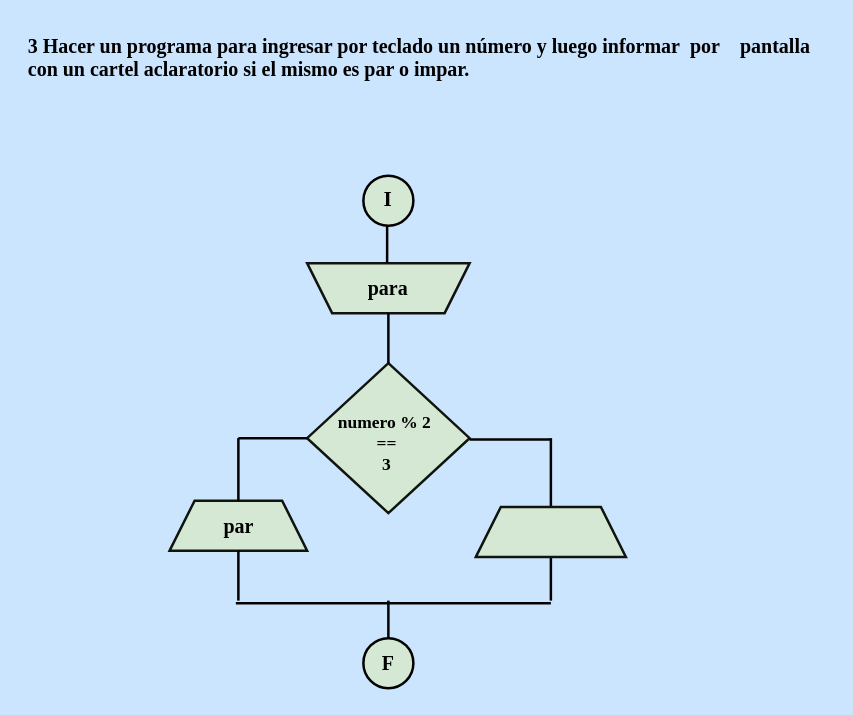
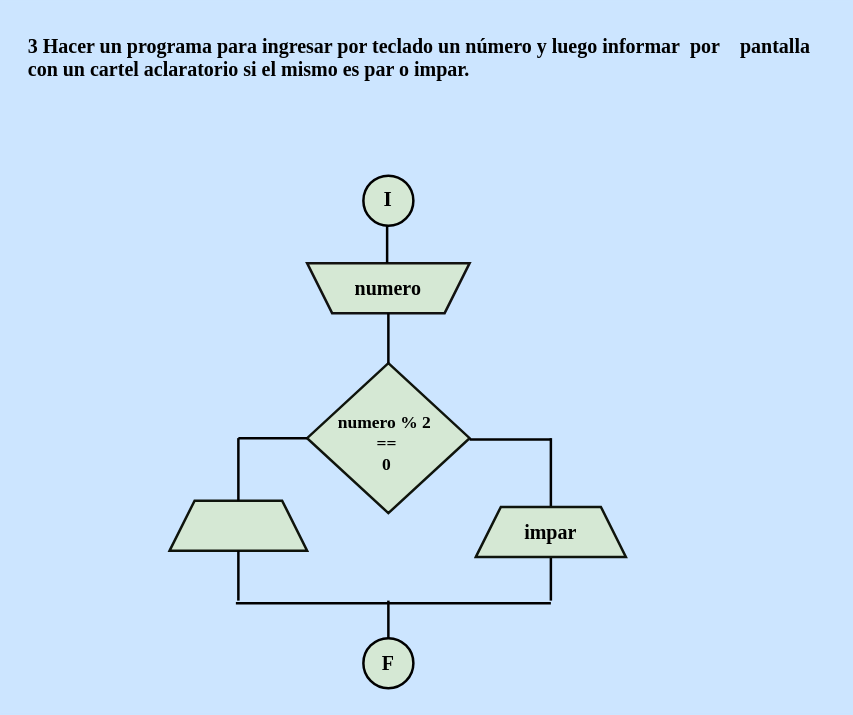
node "para": label "para" -> "numero"
node "numero % 2 == 3": label "numero % 2 == 3" -> "numero % 2 == 0"
node "par": removed
node "impar": added
